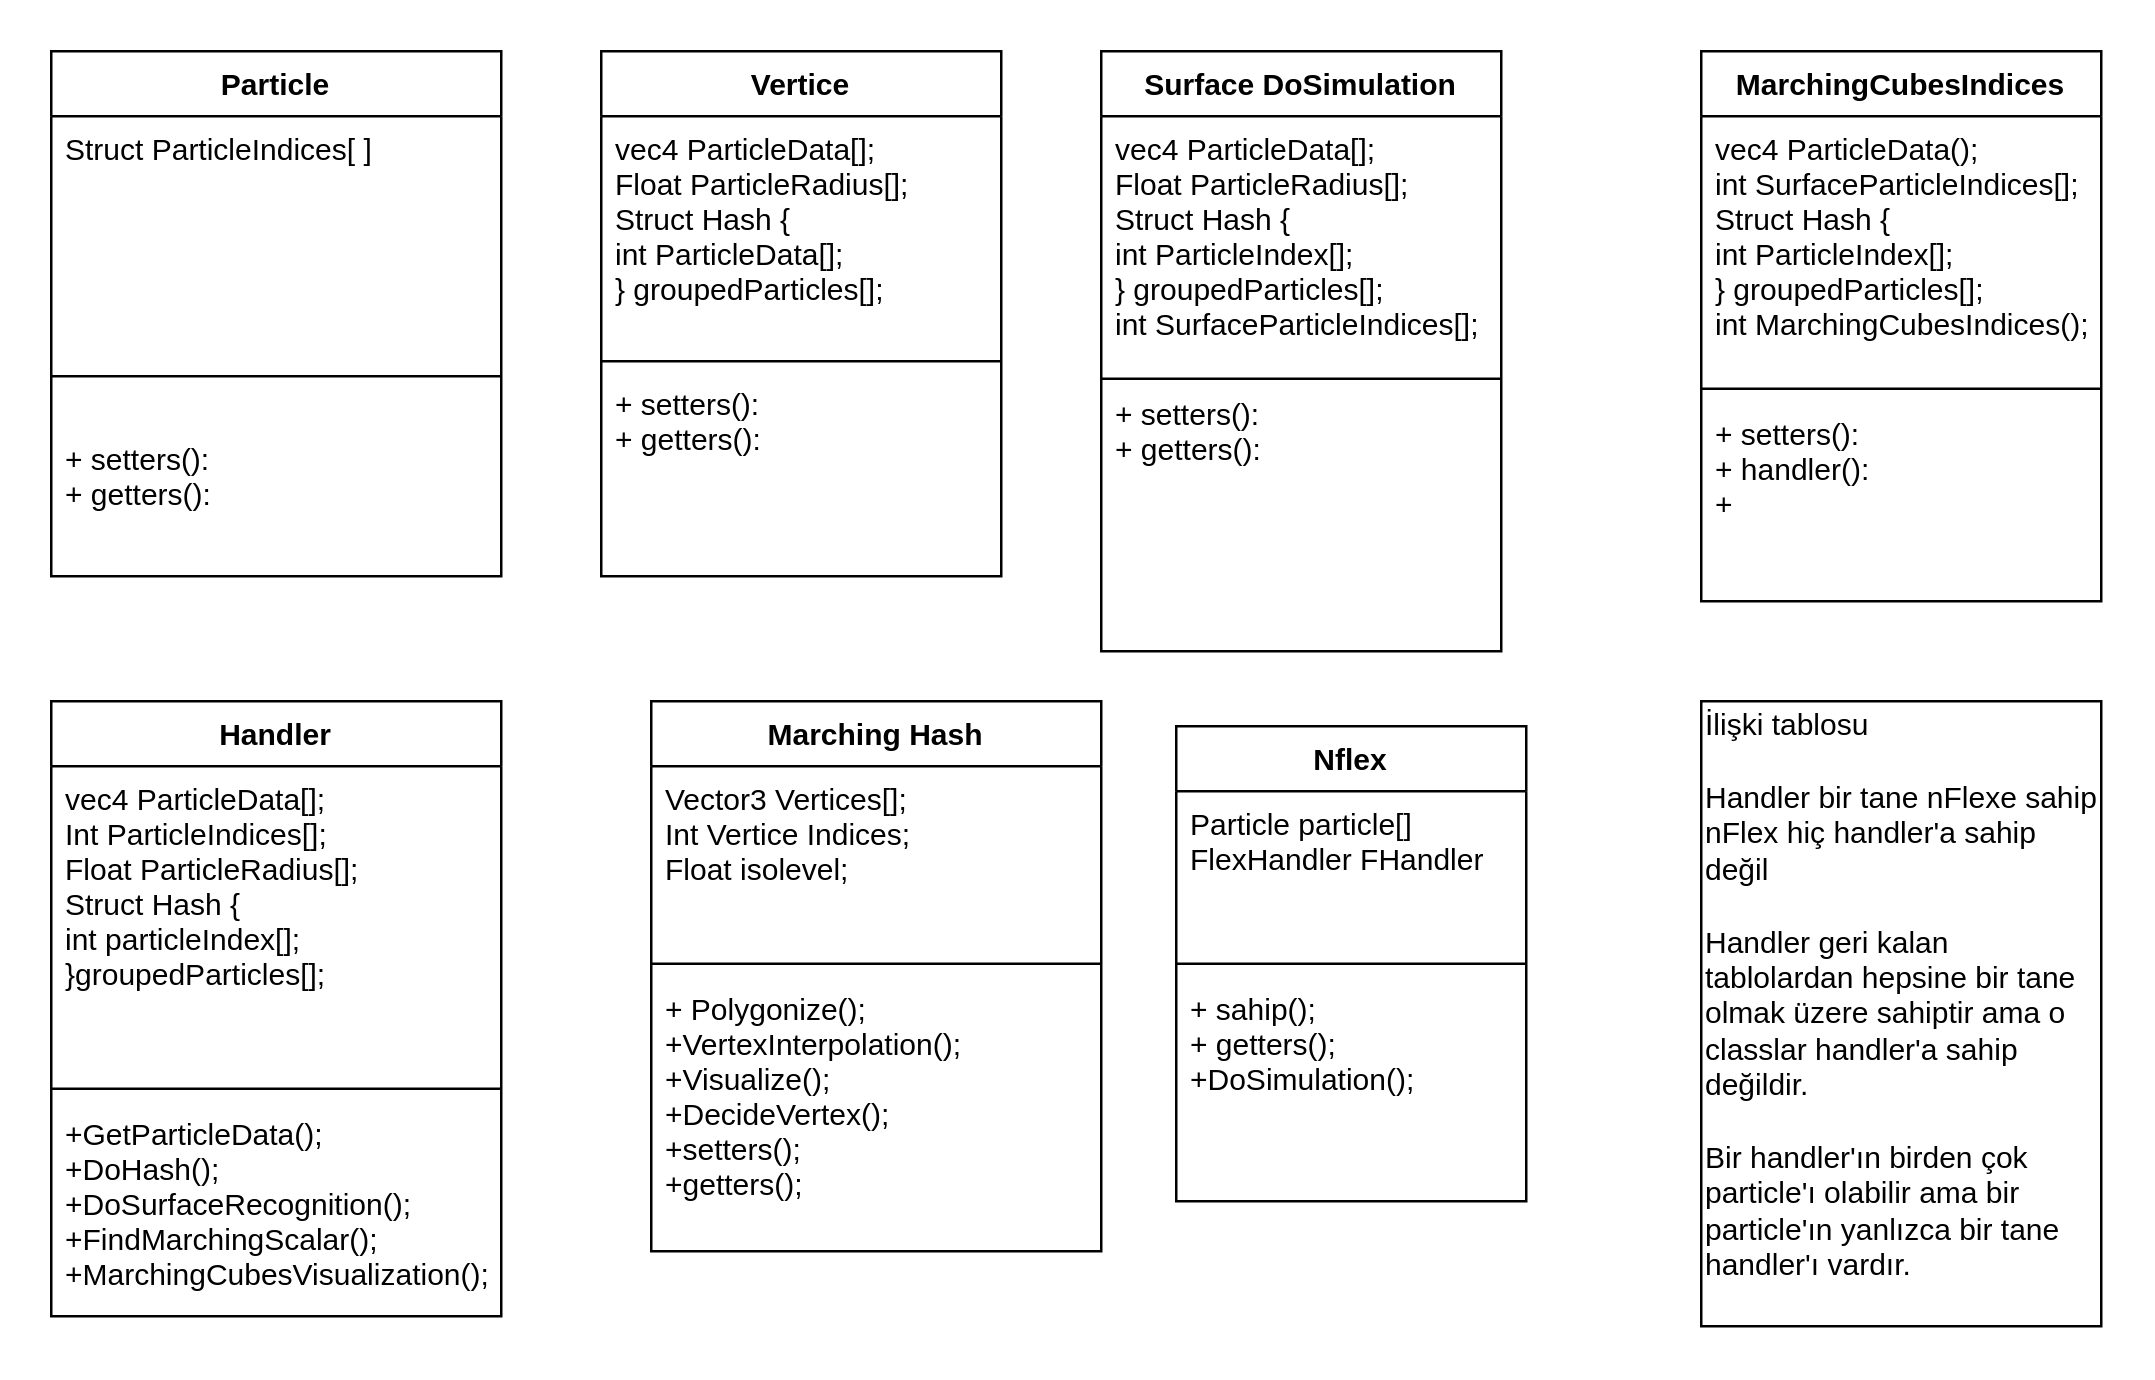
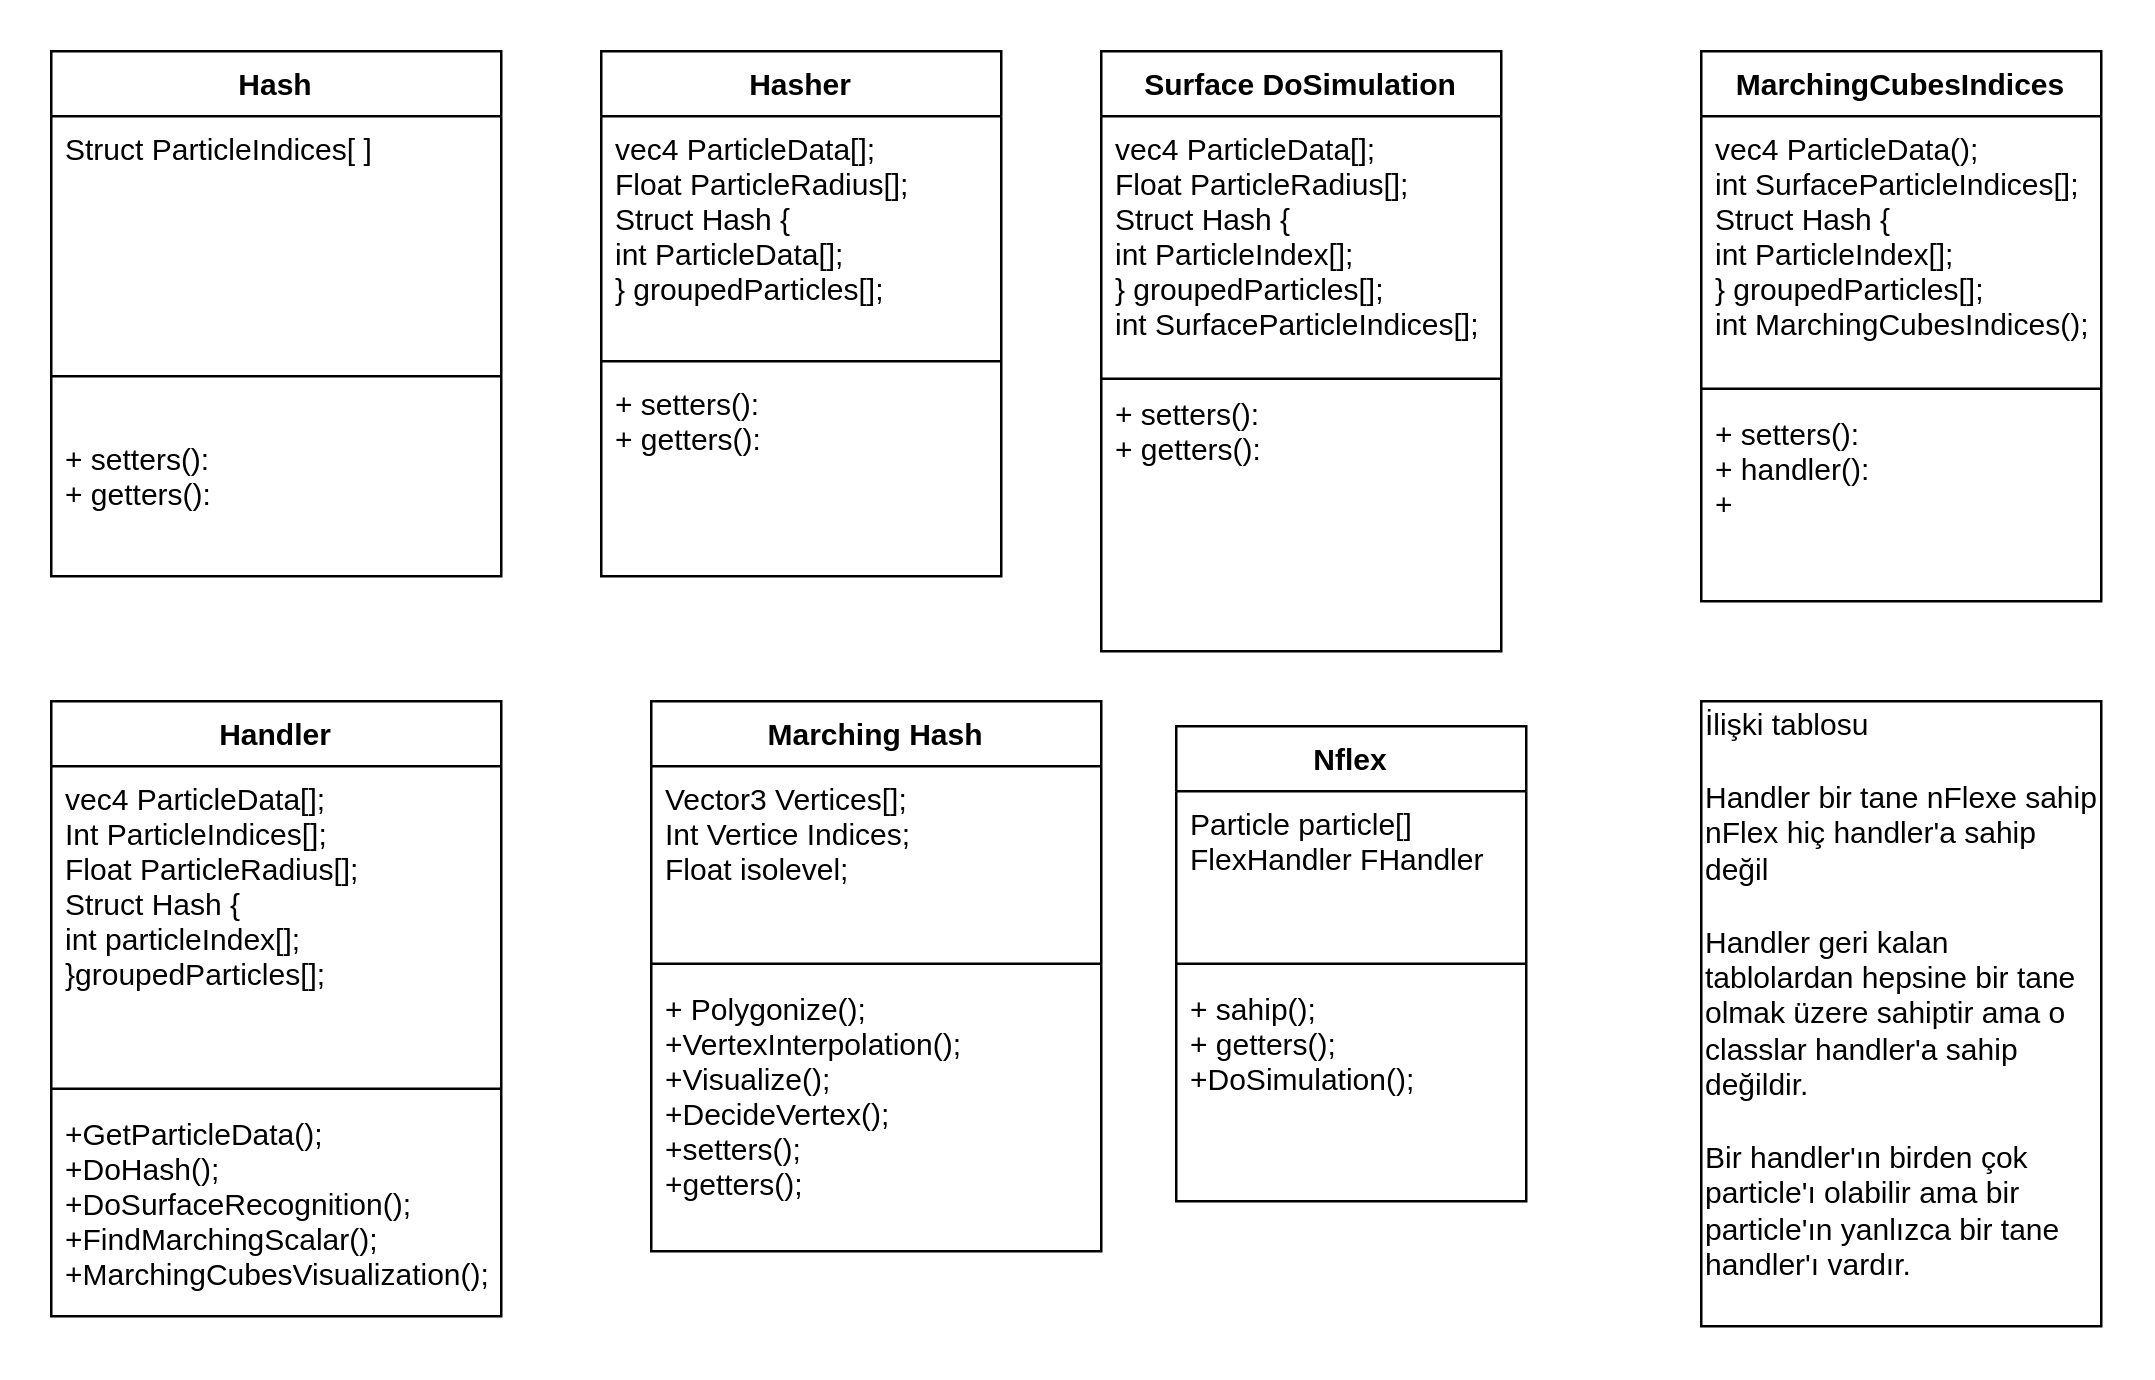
node "Particle": label "Particle" -> "Hash"
node "Vertice": label "Vertice" -> "Hasher"
